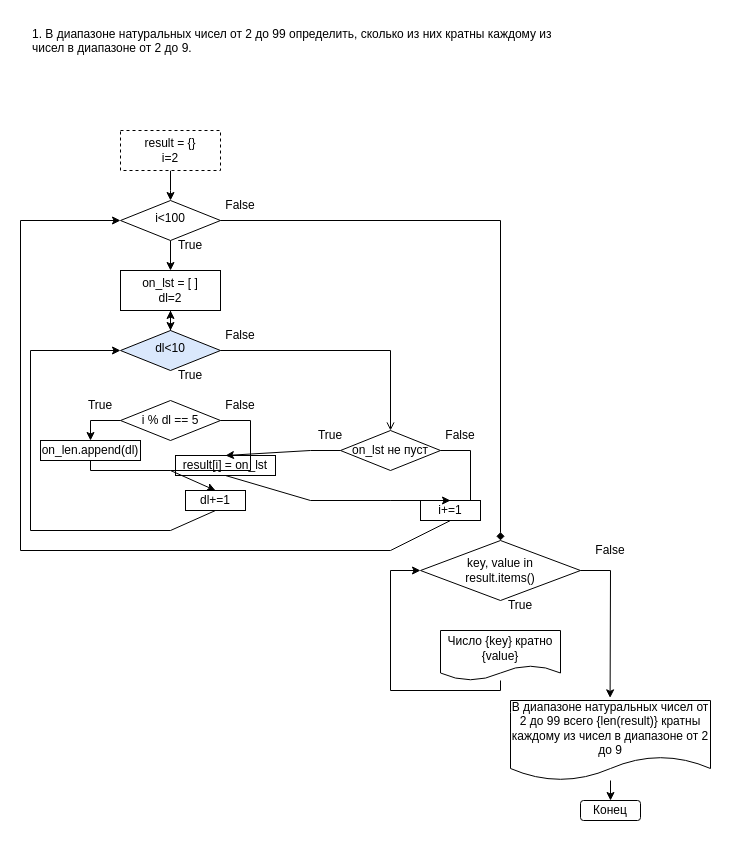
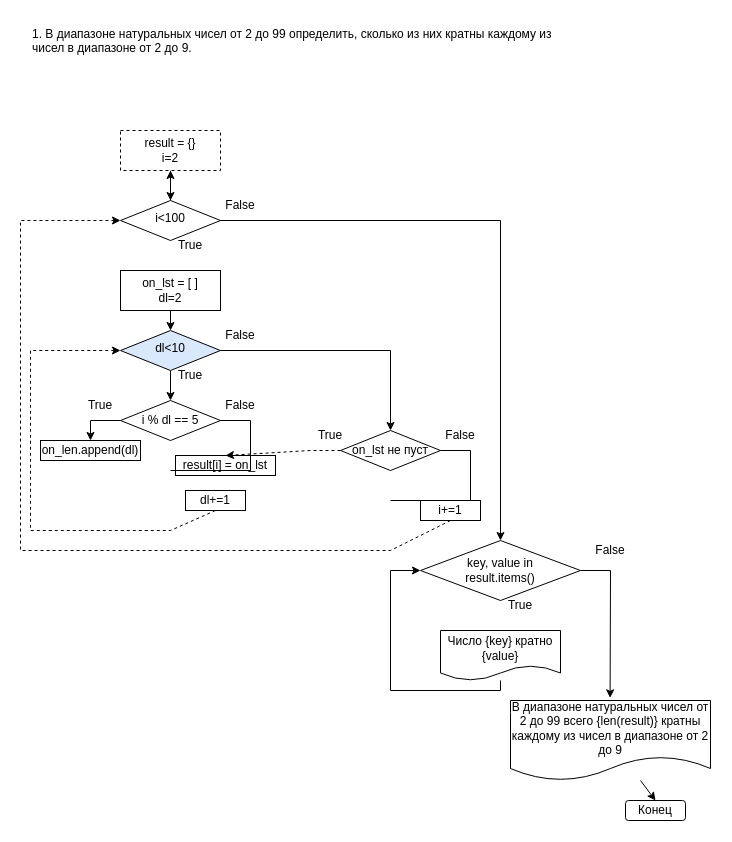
edge "i<100" -> "on_lst = [ ] dl=2": now "i<100" -> "result = {} i=2"
edge "dl<10" -> "on_lst = [ ] dl=2": now "dl<10" -> "i % dl == 5"
edge "dl<10" -> "on_lst не пуст": arrowhead open -> classic
edge "on_lst не пуст" -> "result[i] = on_lst": style solid -> dashed
edge "on_len.append(dl)" -> "dl+=1": removed
edge "dl+=1" -> "dl<10": style solid -> dashed
edge "result[i] = on_lst" -> "i+=1": removed
edge "i<100" -> "key, value in result.items()": arrowhead diamond -> classic
edge "i+=1" -> "i<100": style solid -> dashed
node "Конец": moved (611, 811) -> (656, 811)
